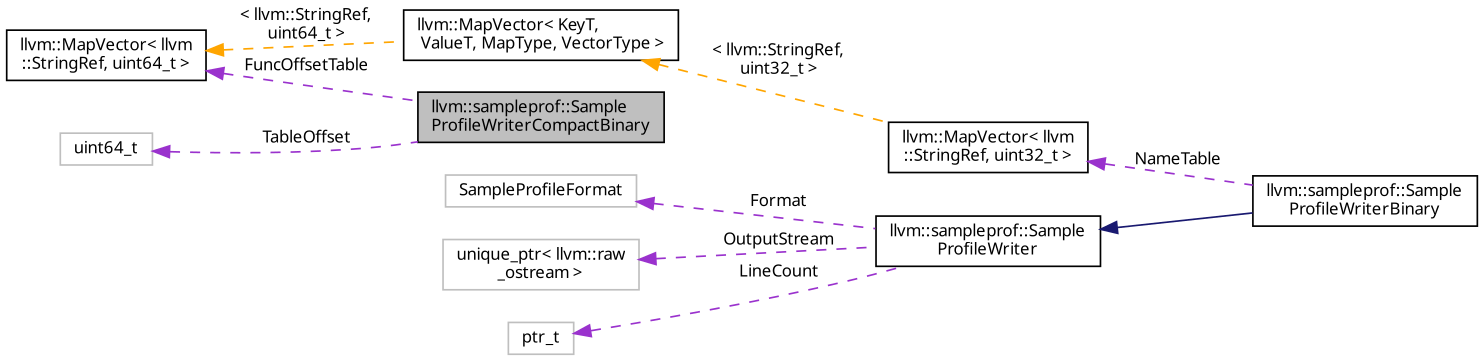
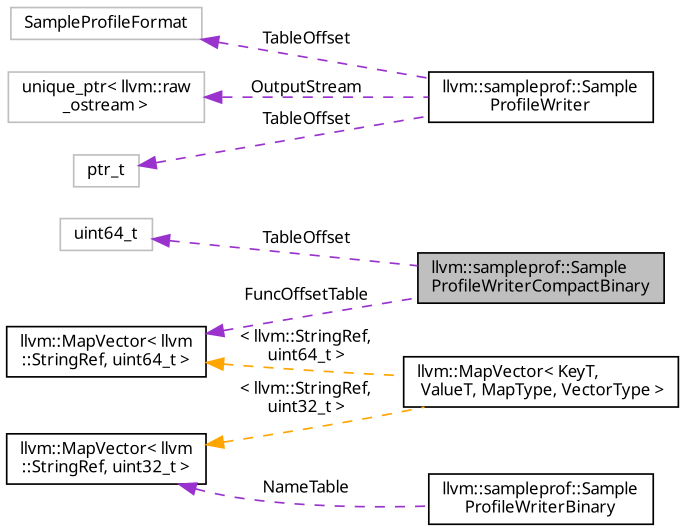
edge "llvm::MapVector< llvm ::StringRef, uint32_t >" -> "llvm::MapVector< KeyT, ValueT, MapType, VectorType >": reversed
edge "llvm::sampleprof::Sample ProfileWriter" -> "SampleProfileFormat": label " Format" -> " TableOffset"
edge "llvm::sampleprof::Sample ProfileWriterBinary" -> "llvm::sampleprof::Sample ProfileWriter": removed
edge "llvm::sampleprof::Sample ProfileWriter" -> "ptr_t": label " LineCount" -> " TableOffset"
